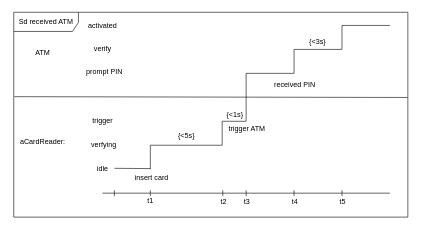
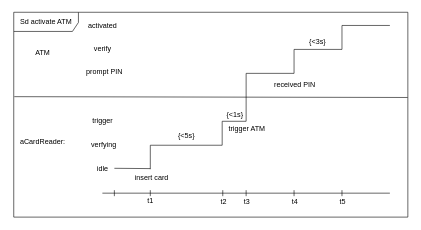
node "Sd received ATM": label "Sd received ATM" -> "Sd activate ATM"
